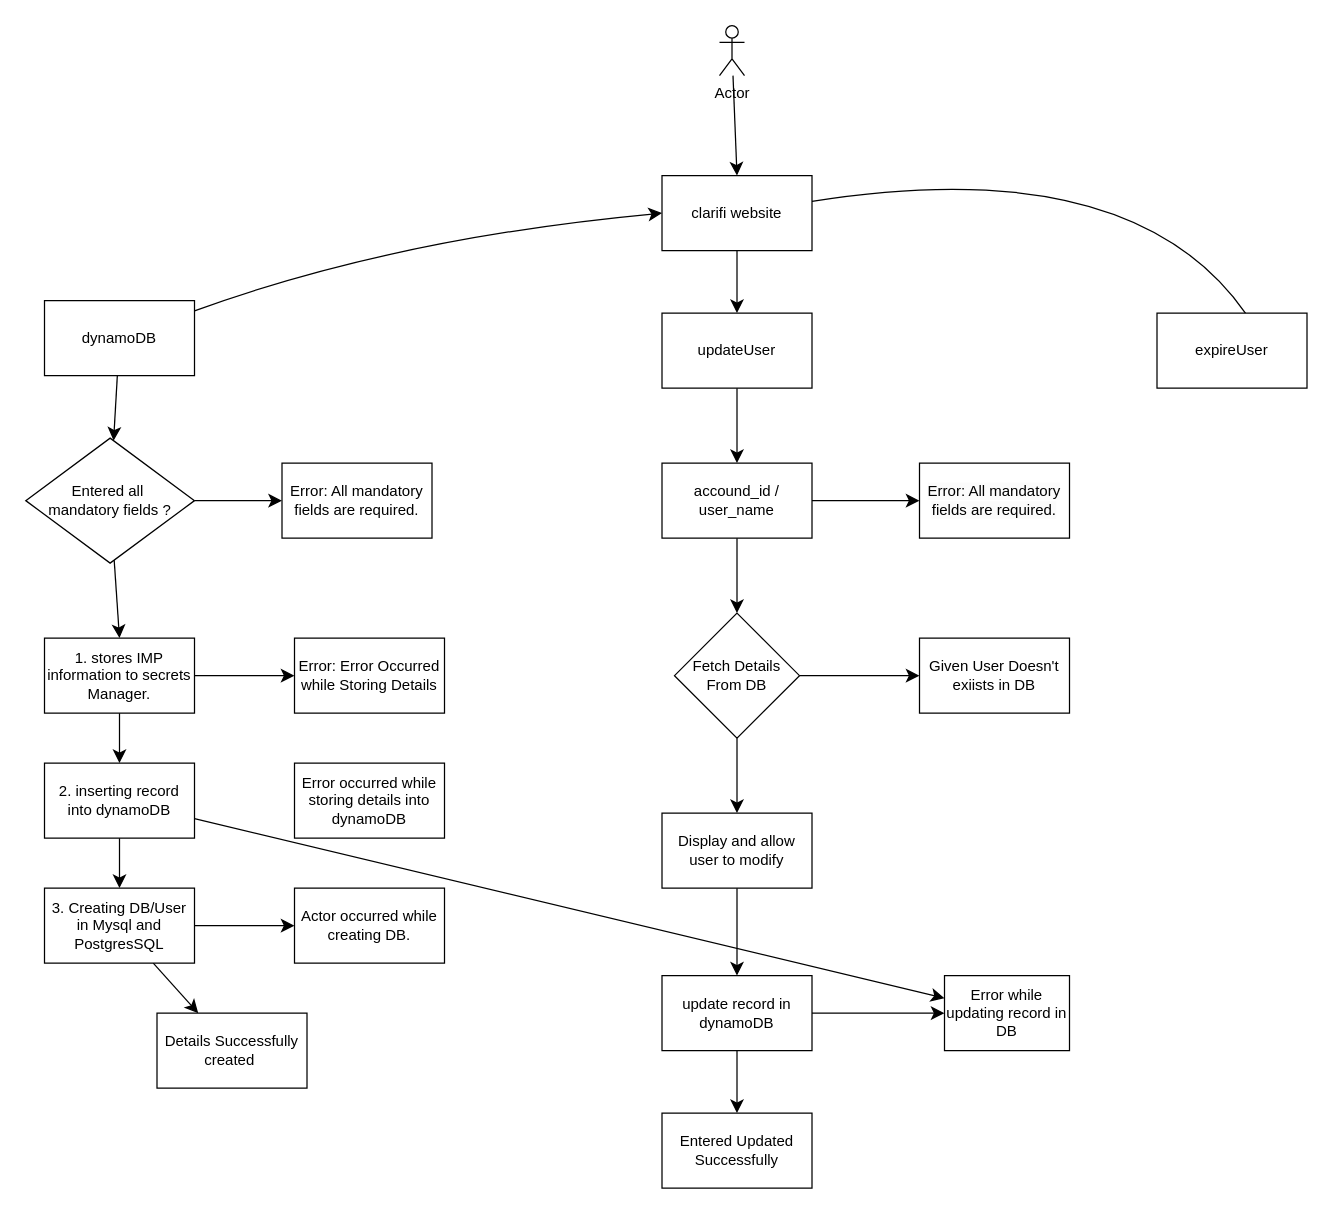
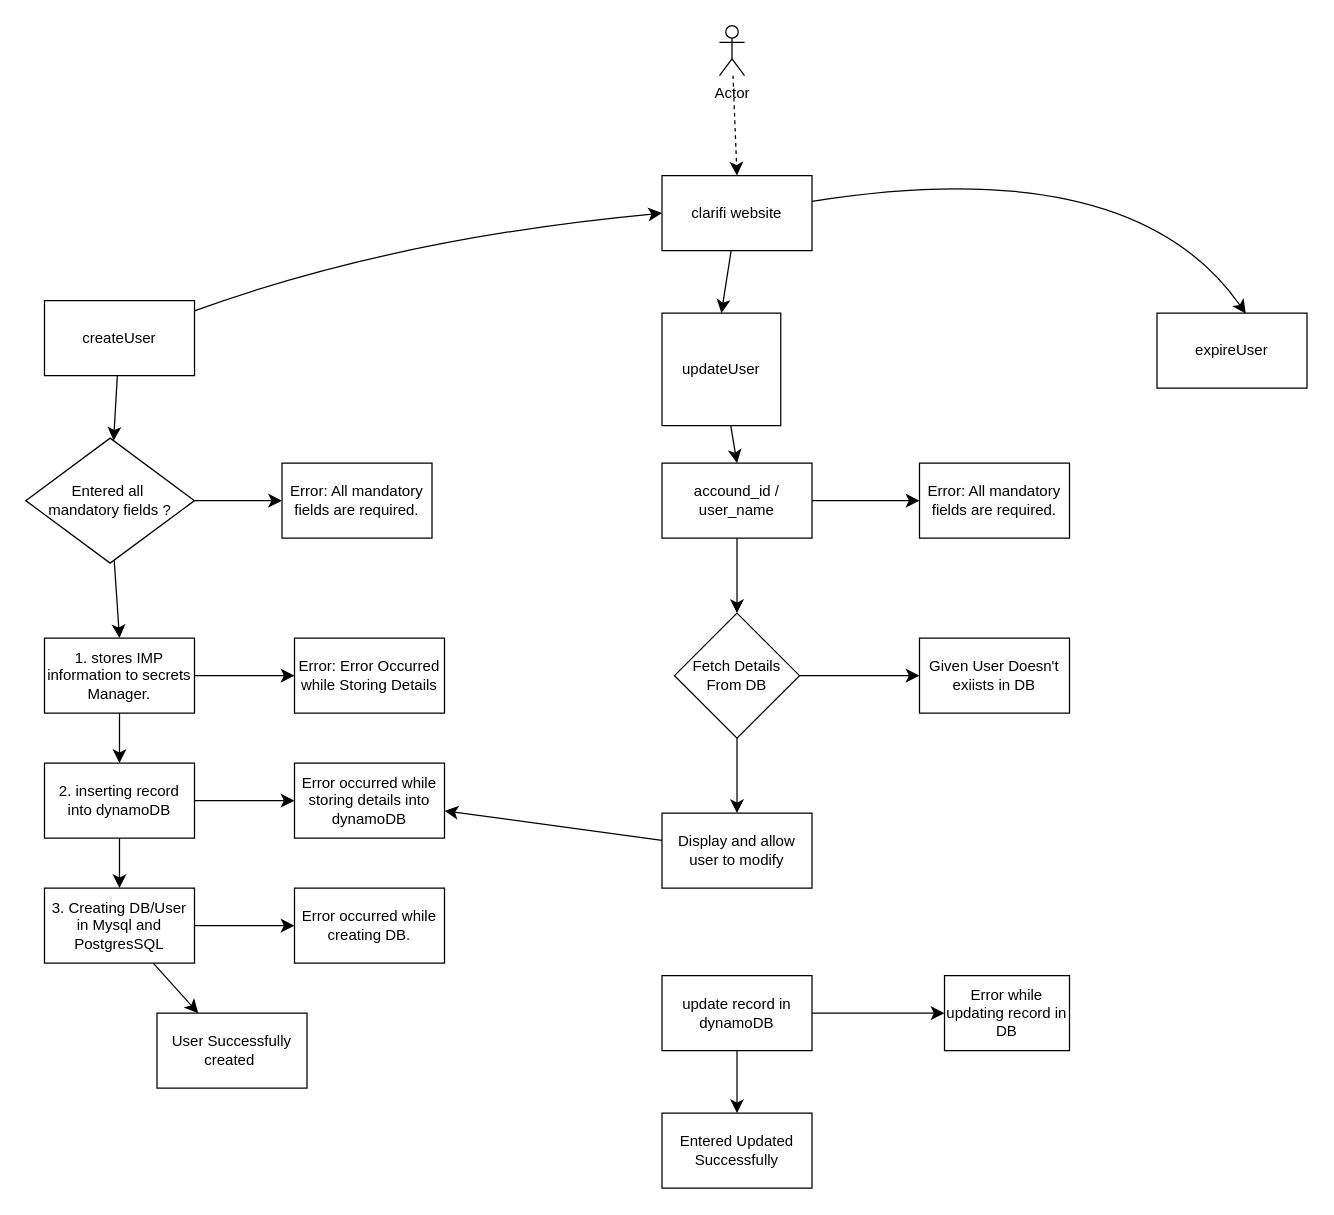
edge "Actor" -> "clarifi website": style solid -> dashed
edge "clarifi website" -- "expireUser": arrowhead none -> classic
node "dynamoDB": label "dynamoDB" -> "createUser"
node "updateUser": size 150x75 -> 119x113
edge "2. inserting record into dynamoDB" -> "Error while updating record in DB": now "2. inserting record into dynamoDB" -> "Error occurred while storing details into dynamoDB"
node "Actor occurred while creating DB.": label "Actor occurred while creating DB." -> "Error occurred while creating DB."
edge "Display and allow user to modify" -> "update record in dynamoDB": now "Display and allow user to modify" -> "Error occurred while storing details into dynamoDB"
node "Details Successfully created": label "Details Successfully created" -> "User Successfully created"
